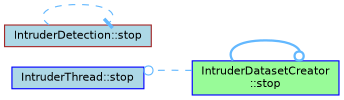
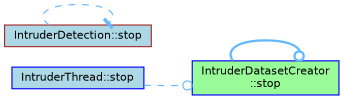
edge "IntruderDatasetCreator ::stop" -> "IntruderThread::stop": reversed
